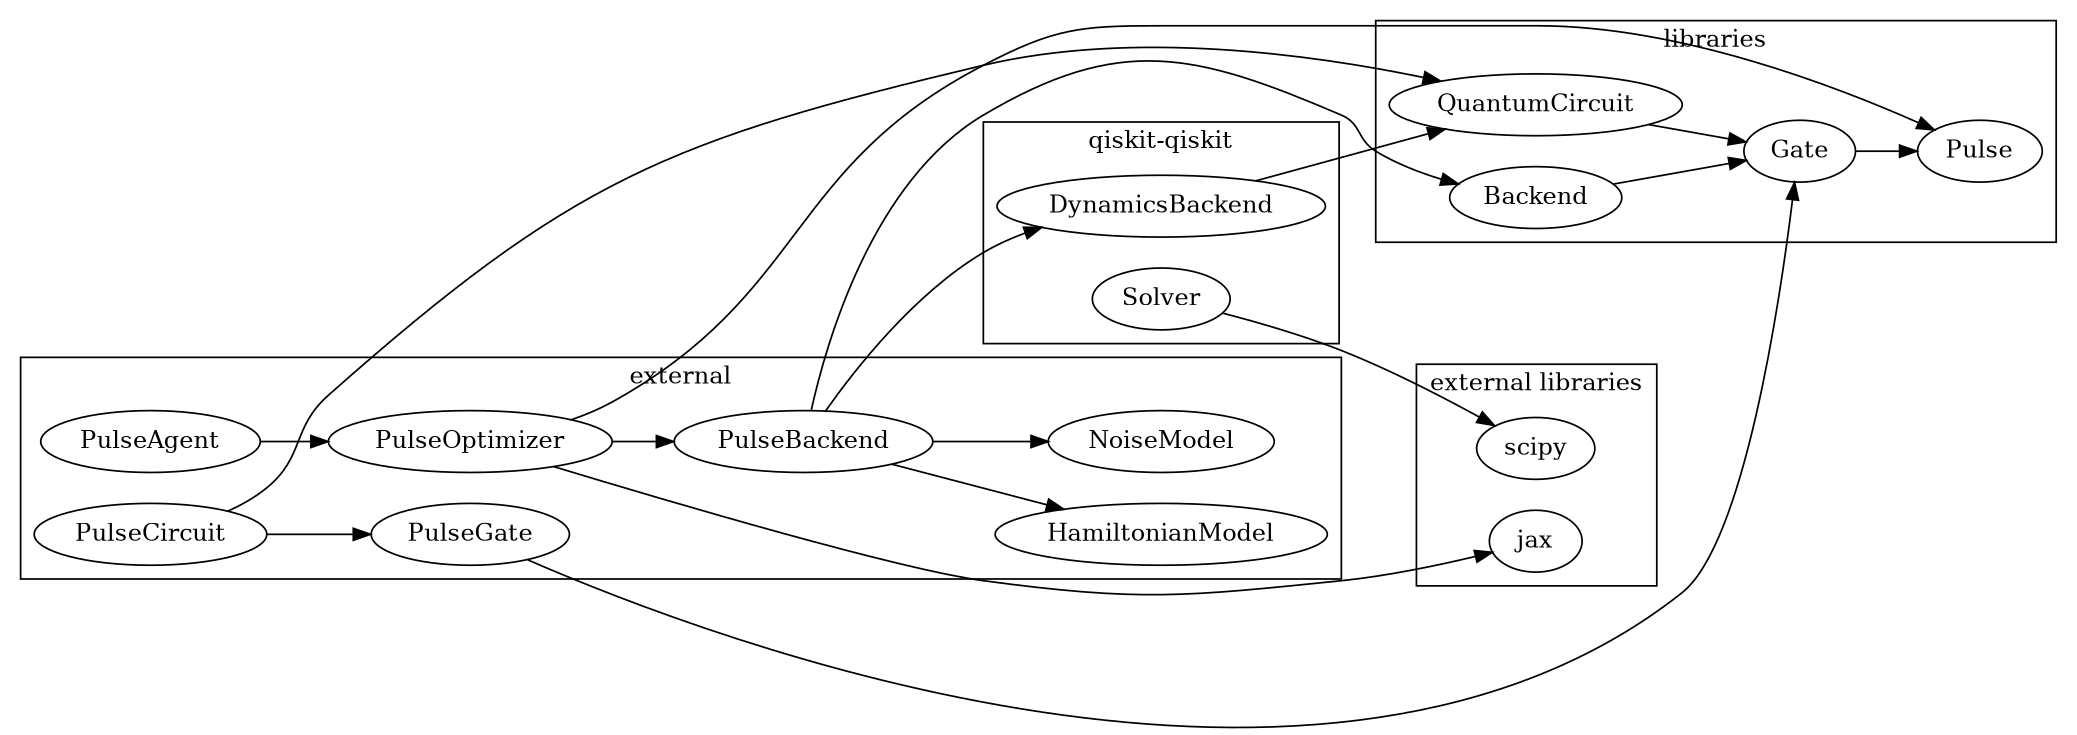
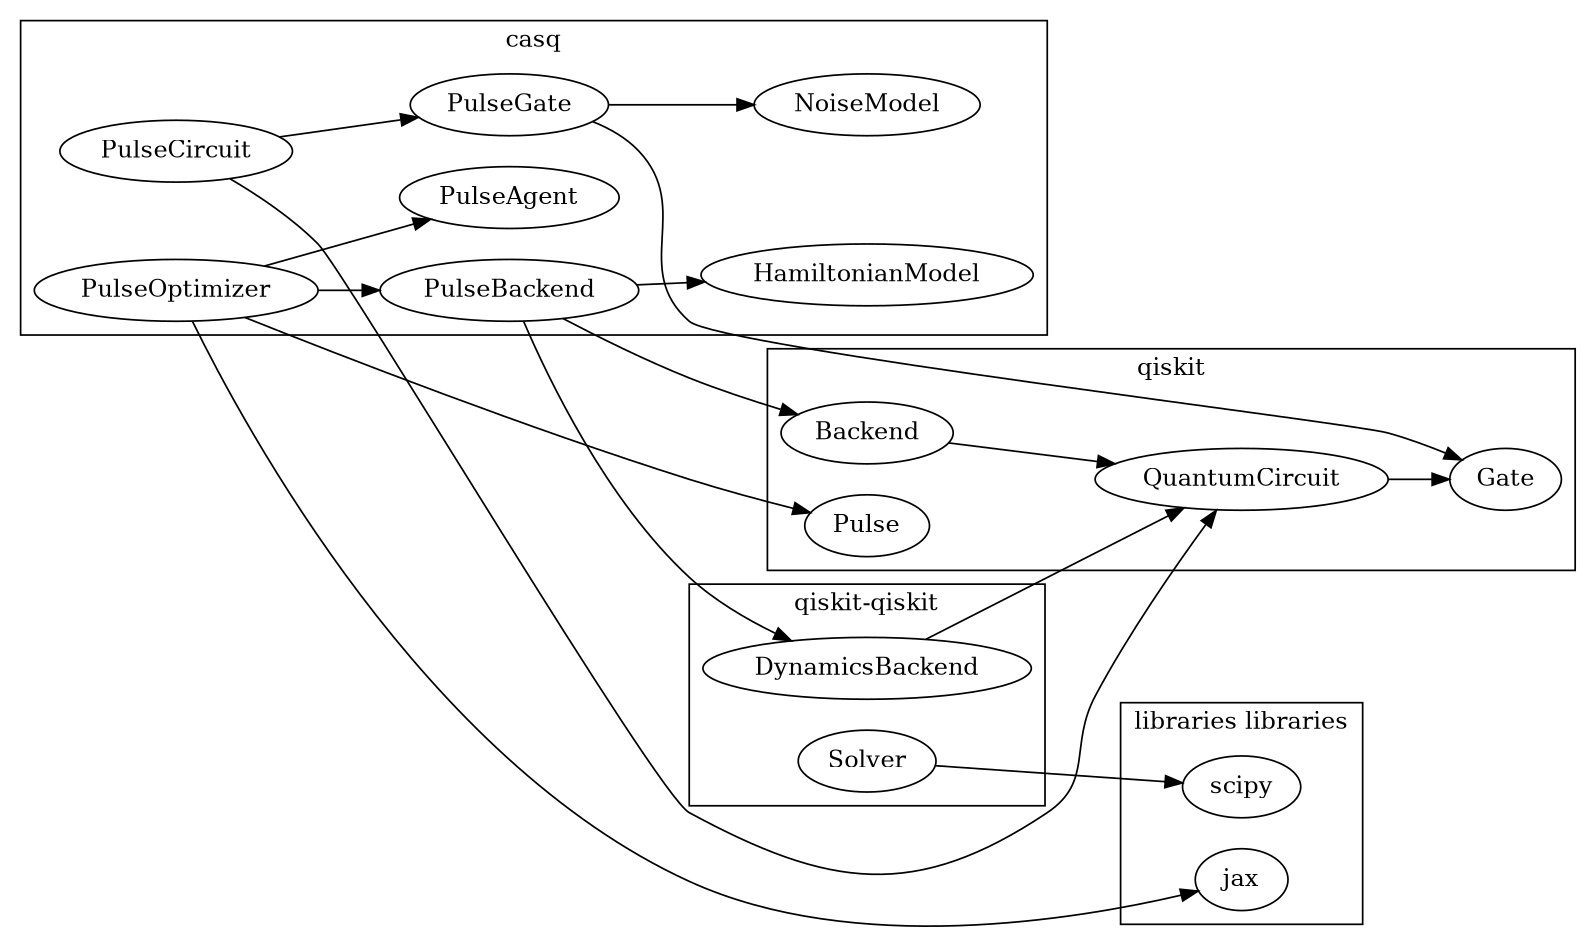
cluster "libraries": label "libraries" -> "qiskit"
edge "Gate" -> "Pulse": removed
edge "Backend" -> "Gate": now "Backend" -> "QuantumCircuit"
cluster "external": label "external" -> "casq"
cluster "external libraries": label "external libraries" -> "libraries libraries"
edge "PulseAgent" -> "PulseOptimizer": reversed
edge "PulseBackend" -> "NoiseModel": now "PulseGate" -> "NoiseModel"
